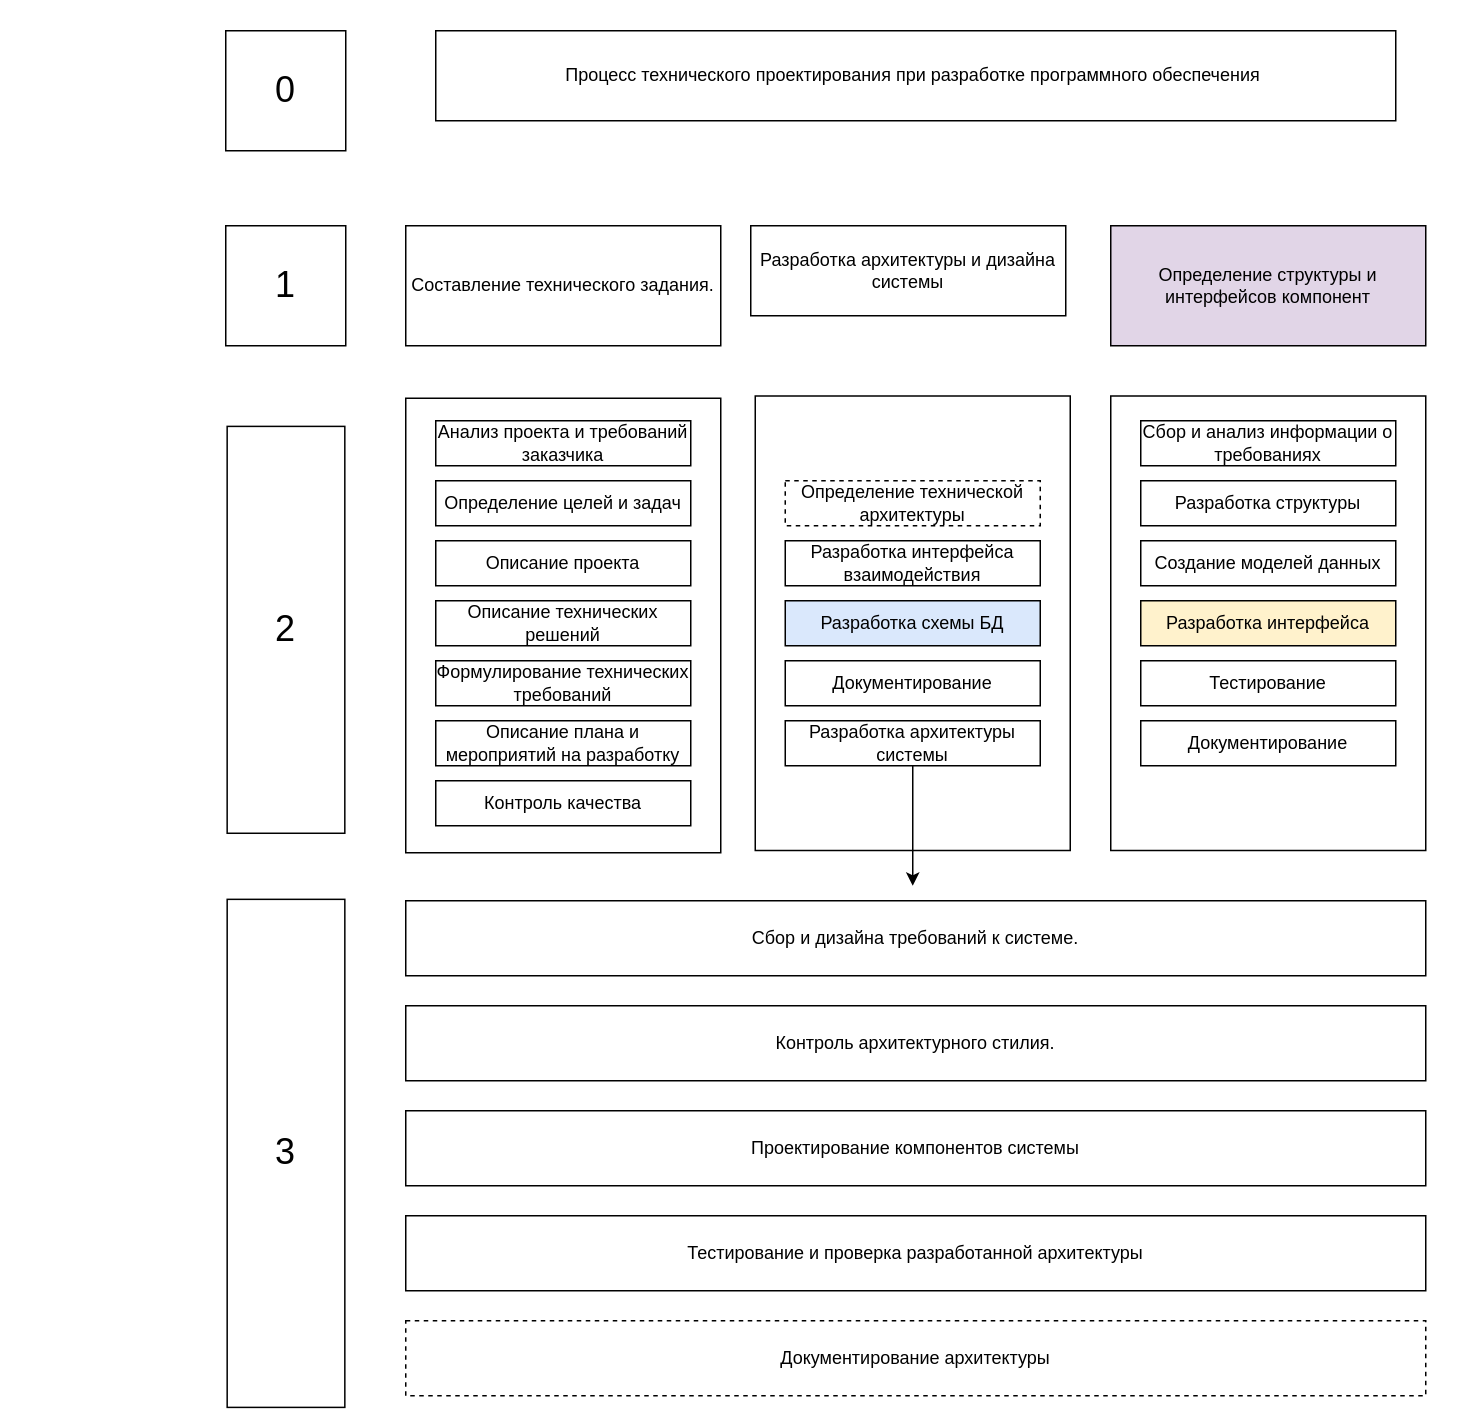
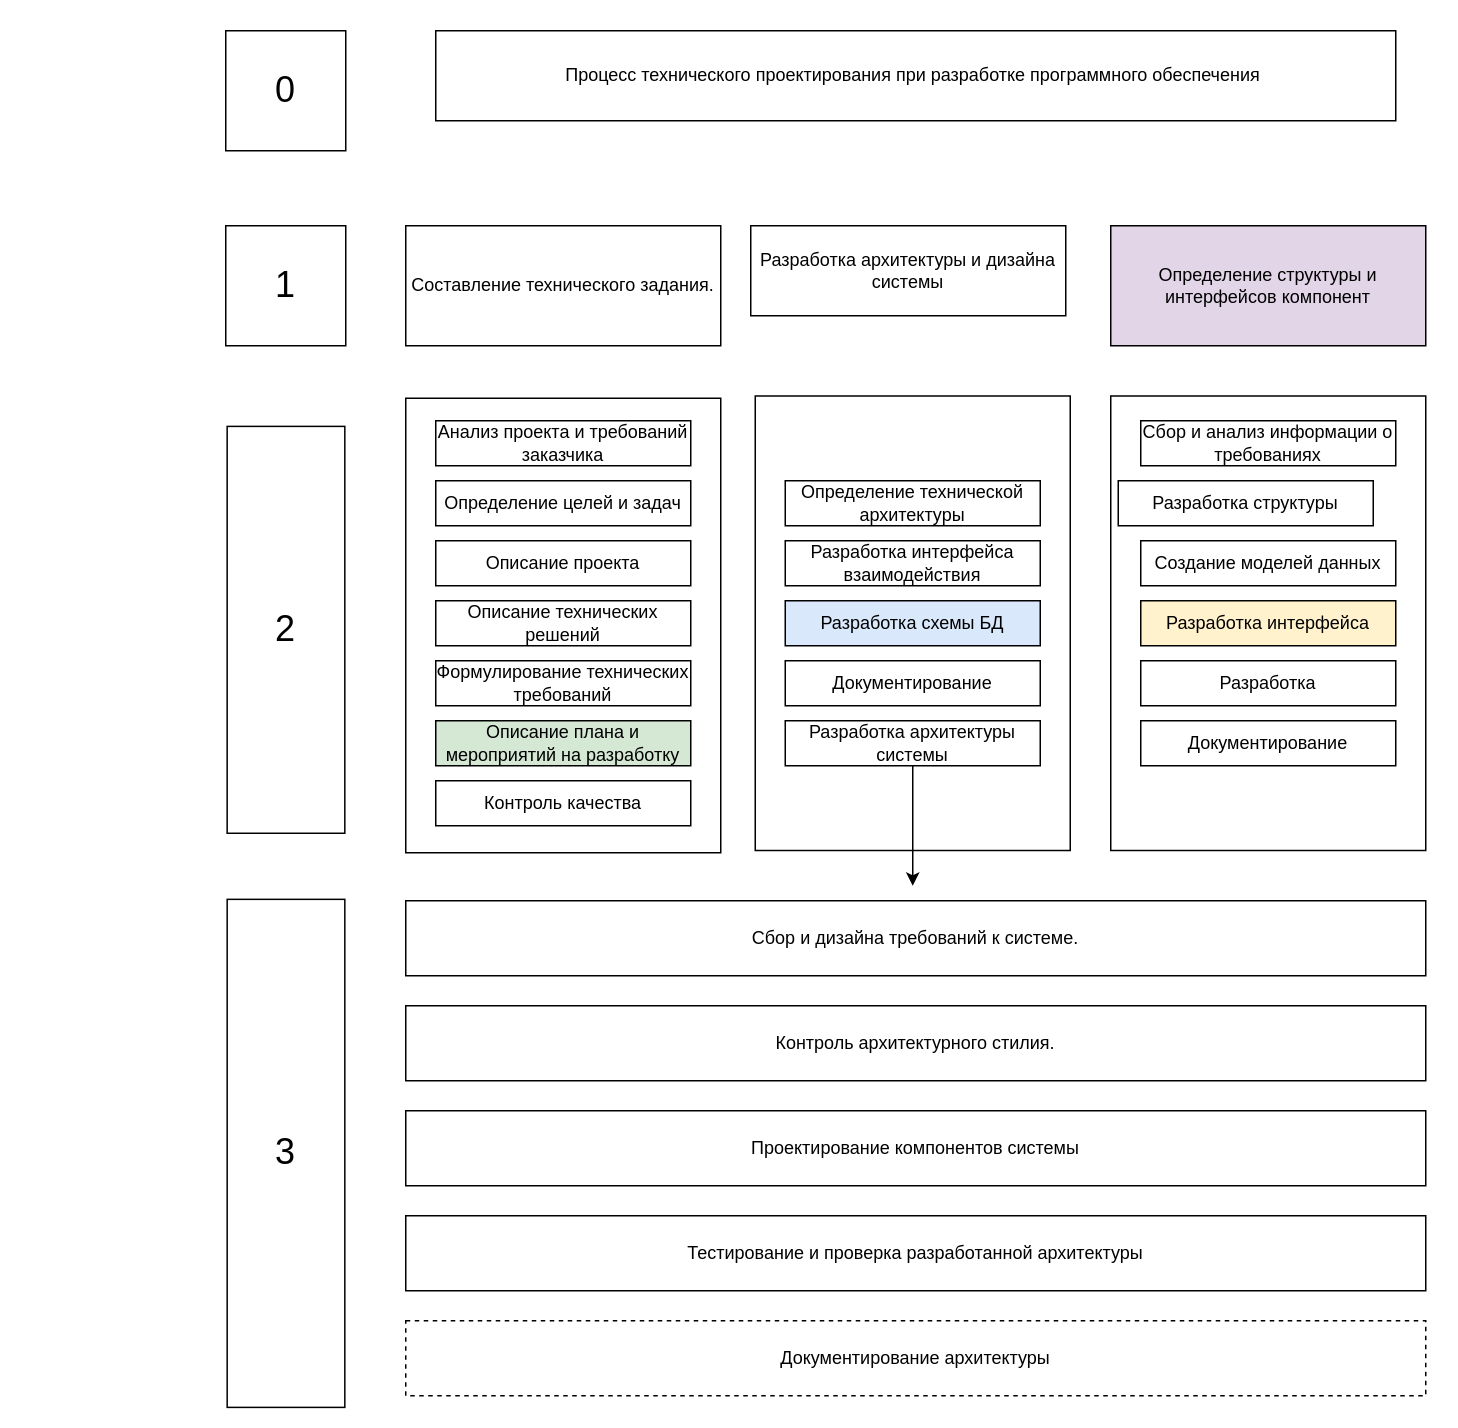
node "Определение технической архитектуры": style dashed -> solid
node "Разработка структуры": moved (1268, 503) -> (1246, 503)
node "Тестирование": label "Тестирование" -> "Разработка"
node "Описание плана и мероприятий на разработку": fillcolor #ffffff -> #d5e8d4
